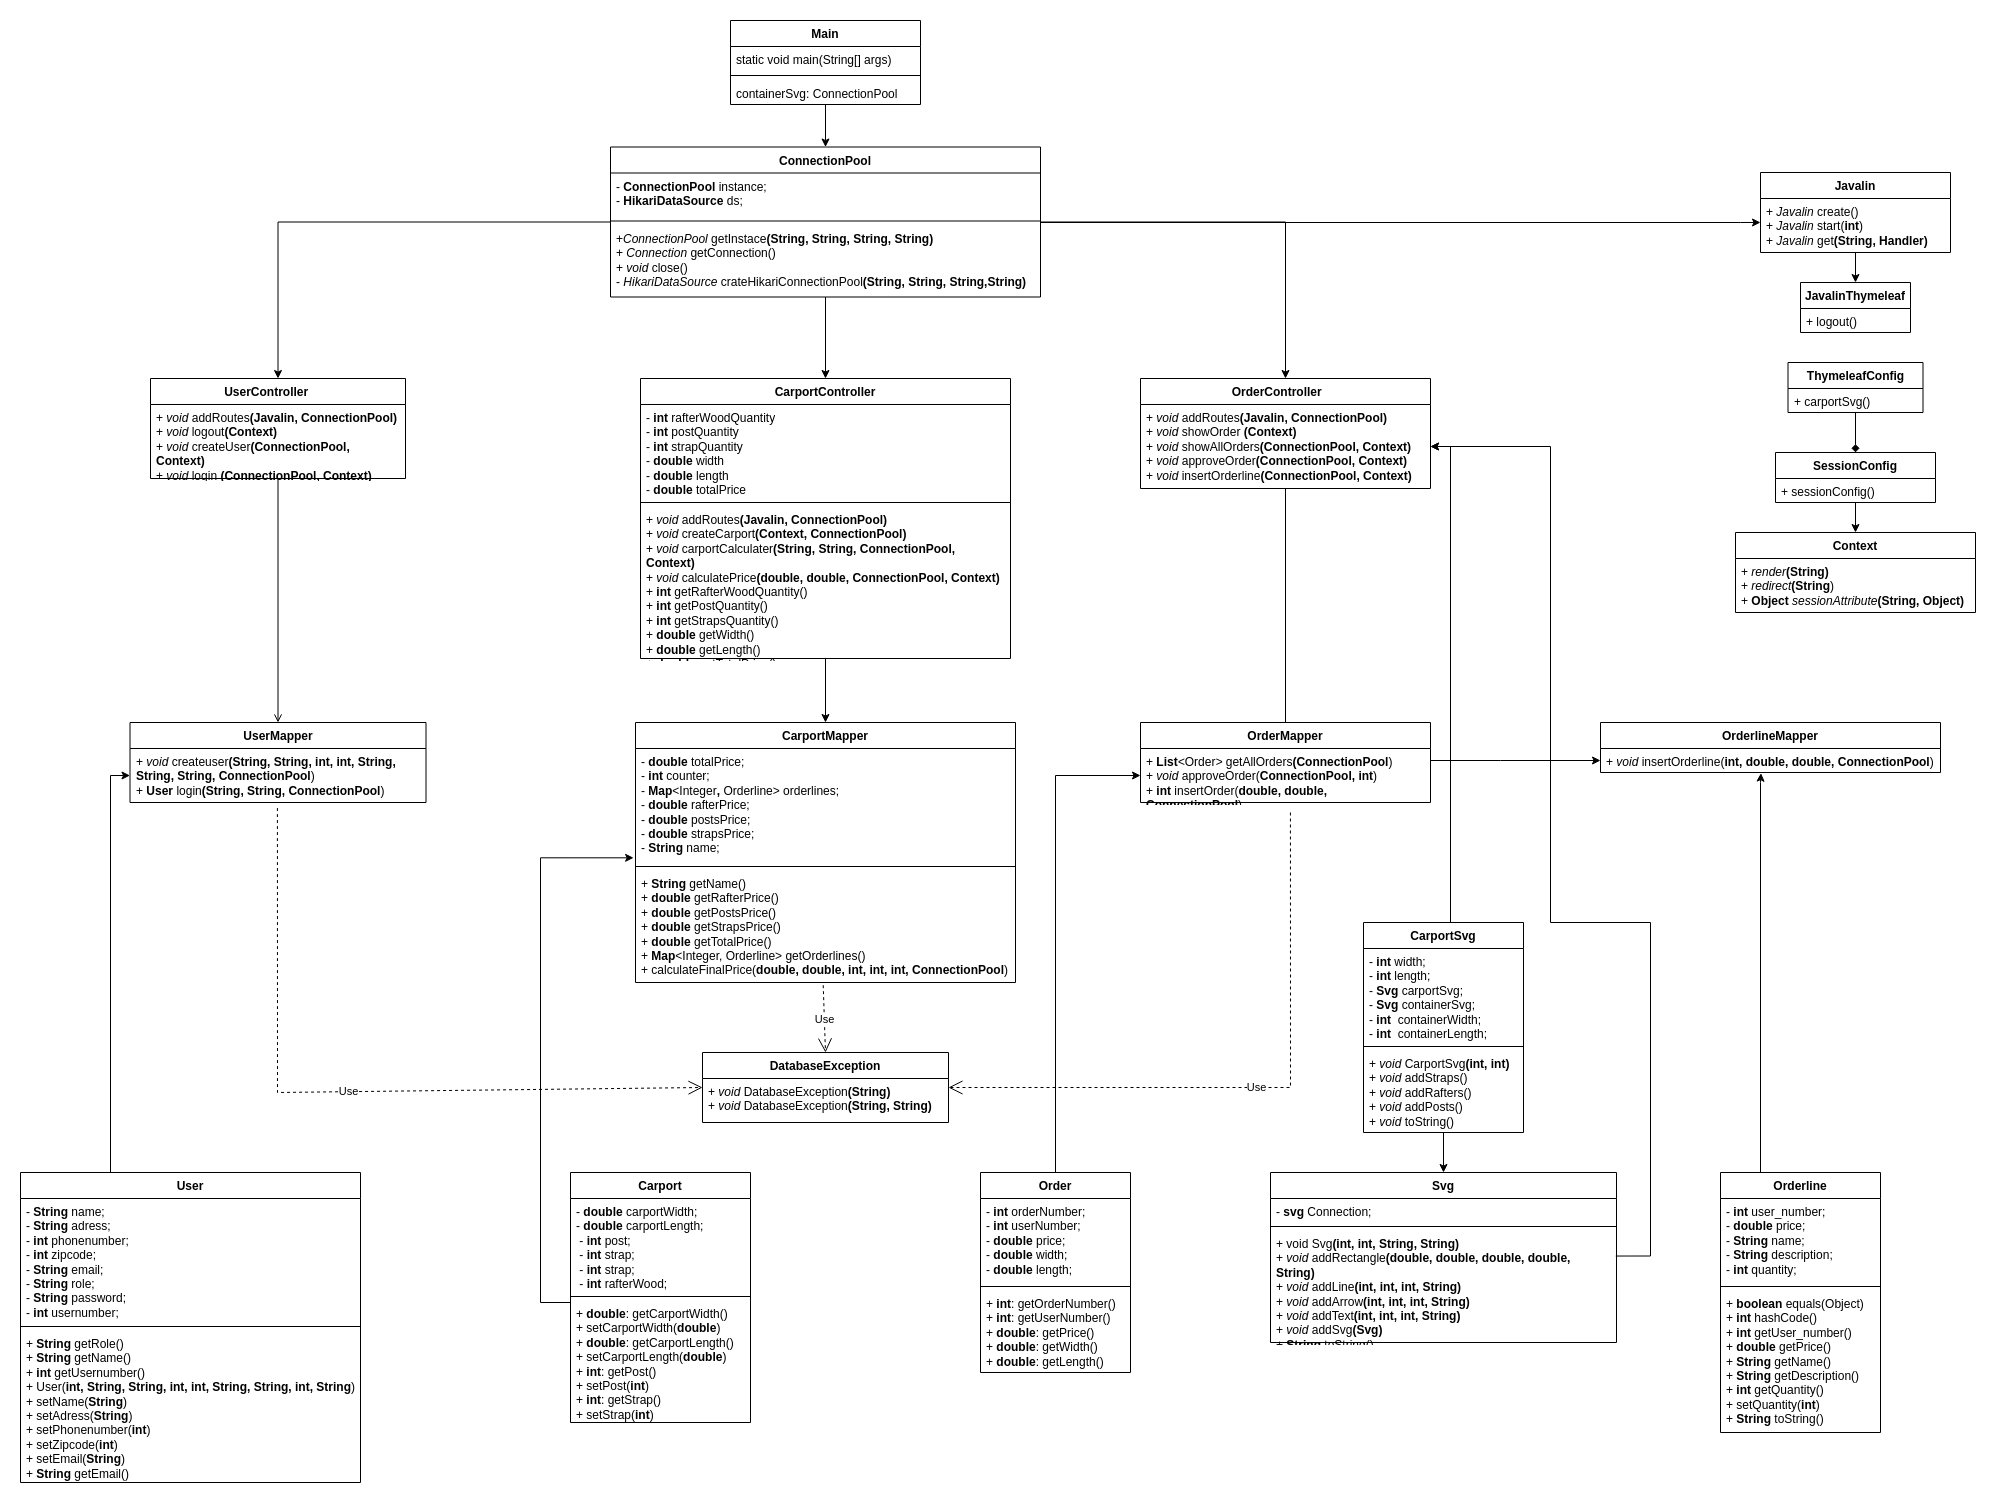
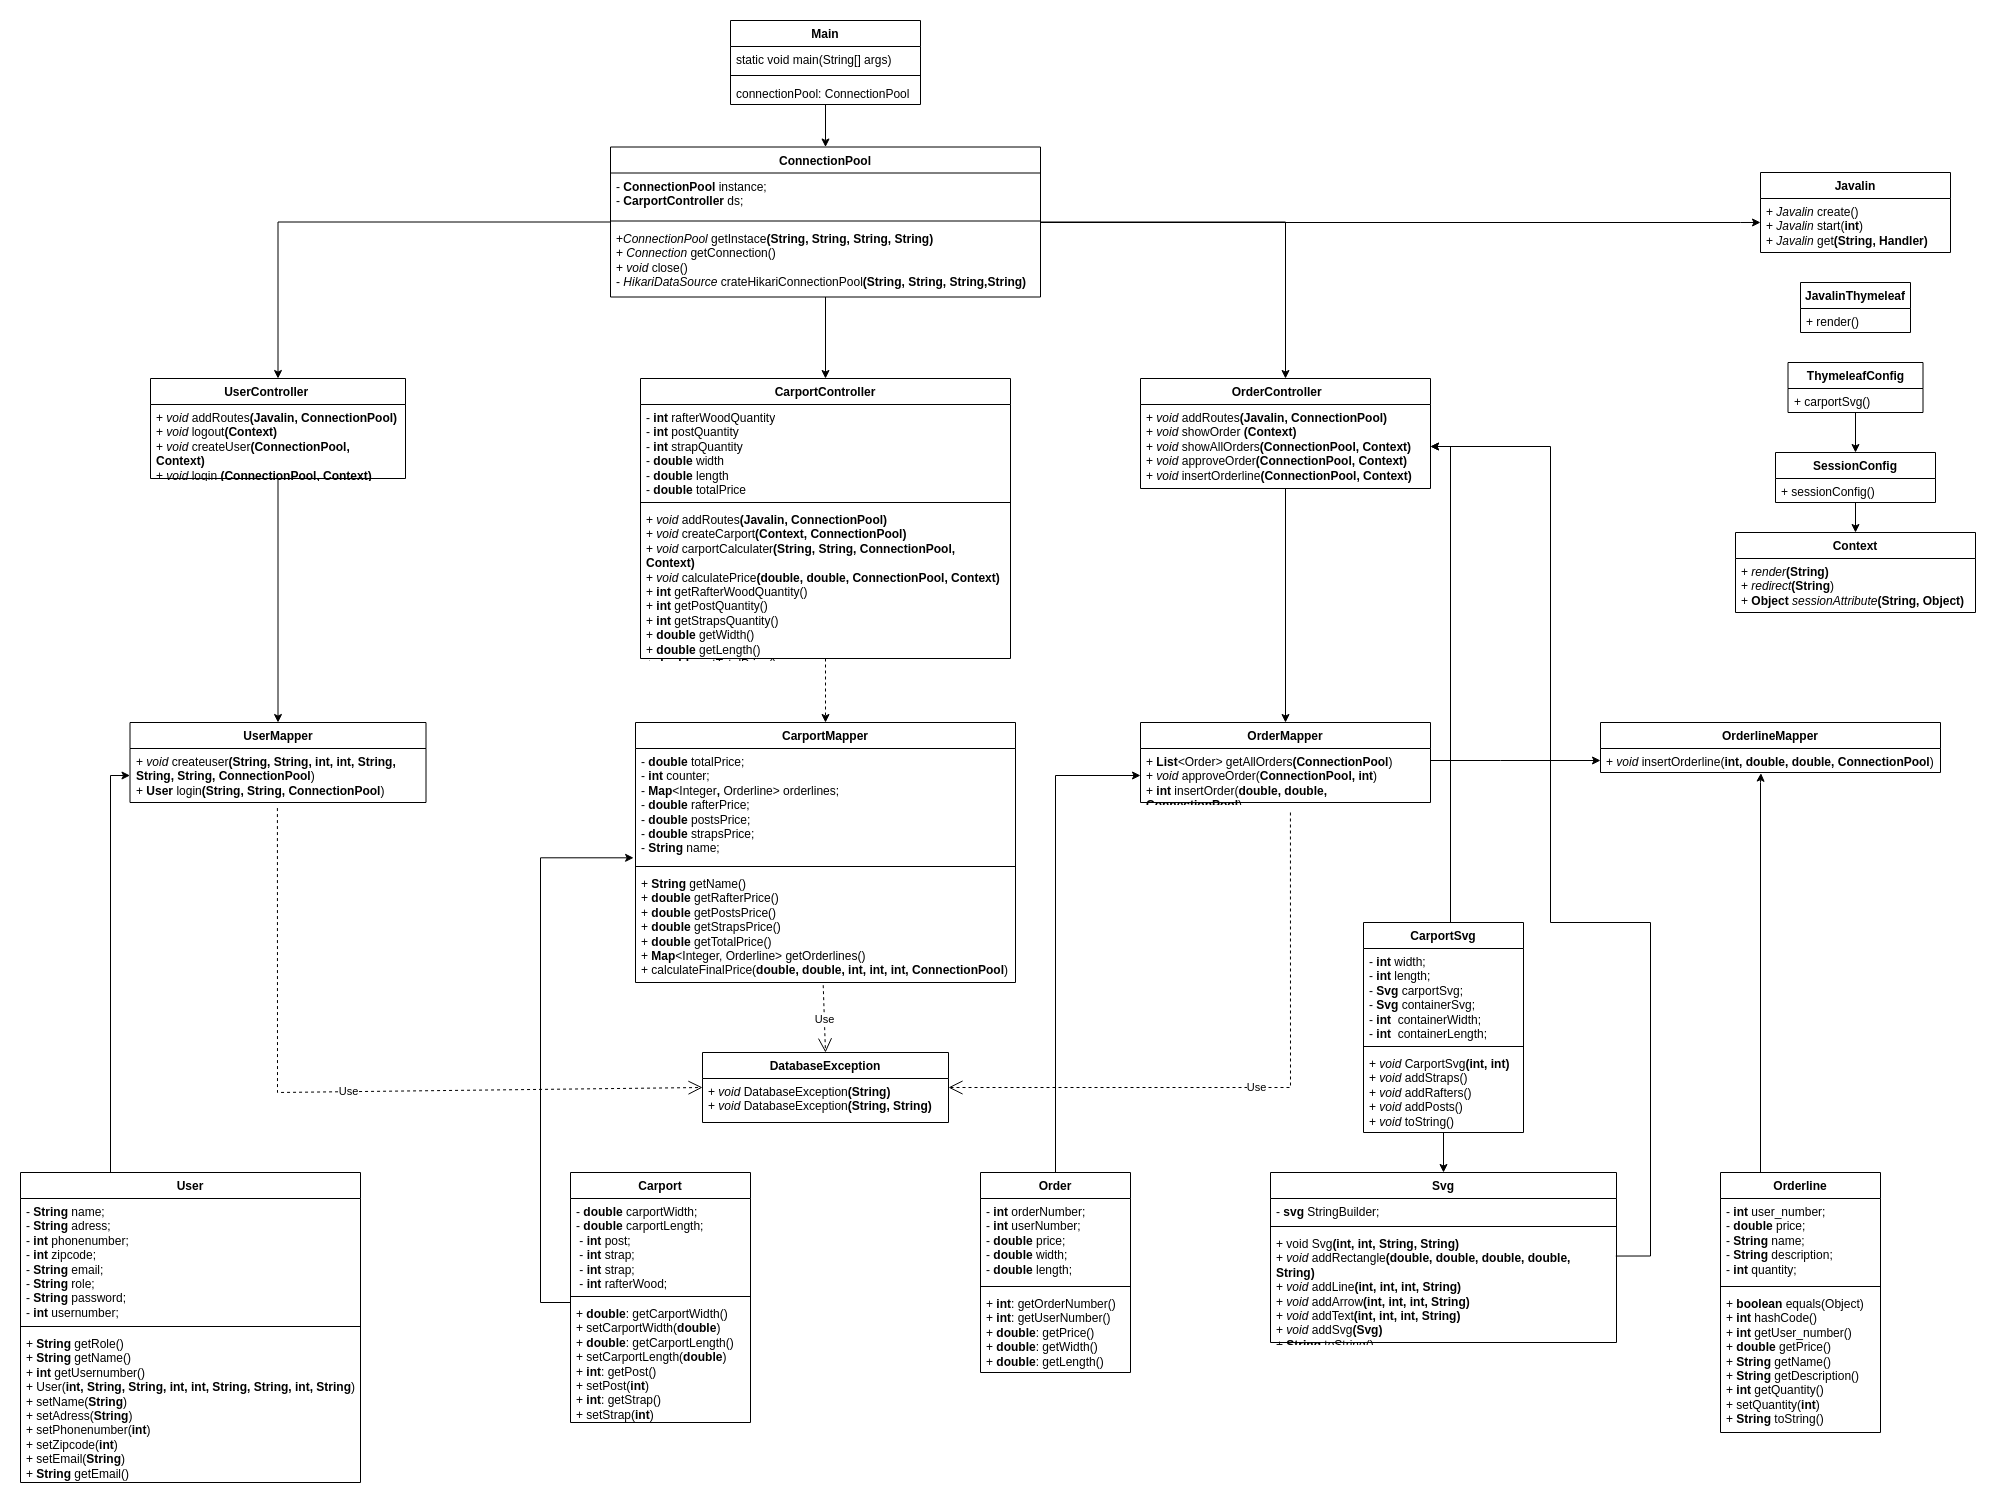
node "containerSvg: ConnectionPool": label "containerSvg: ConnectionPool" -> "connectionPool: ConnectionPool"
node "- ConnectionPool instance; - HikariDataSource ds;": label "- ConnectionPool instance; - HikariDataSource ds;" -> "- ConnectionPool instance; - CarportController ds;"
edge "Javalin" -> "JavalinThymeleaf": removed
node "+ logout()": label "+ logout()" -> "+ render()"
edge "ThymeleafConfig" -> "SessionConfig": arrowhead diamond -> classic
edge "CarportController" -> "CarportMapper": style solid -> dashed
edge "UserController" -> "UserMapper": arrowhead open -> classic
edge "OrderController" -- "OrderMapper": arrowhead none -> classic
node "- svg Connection;": label "- svg Connection;" -> "- svg StringBuilder;"
